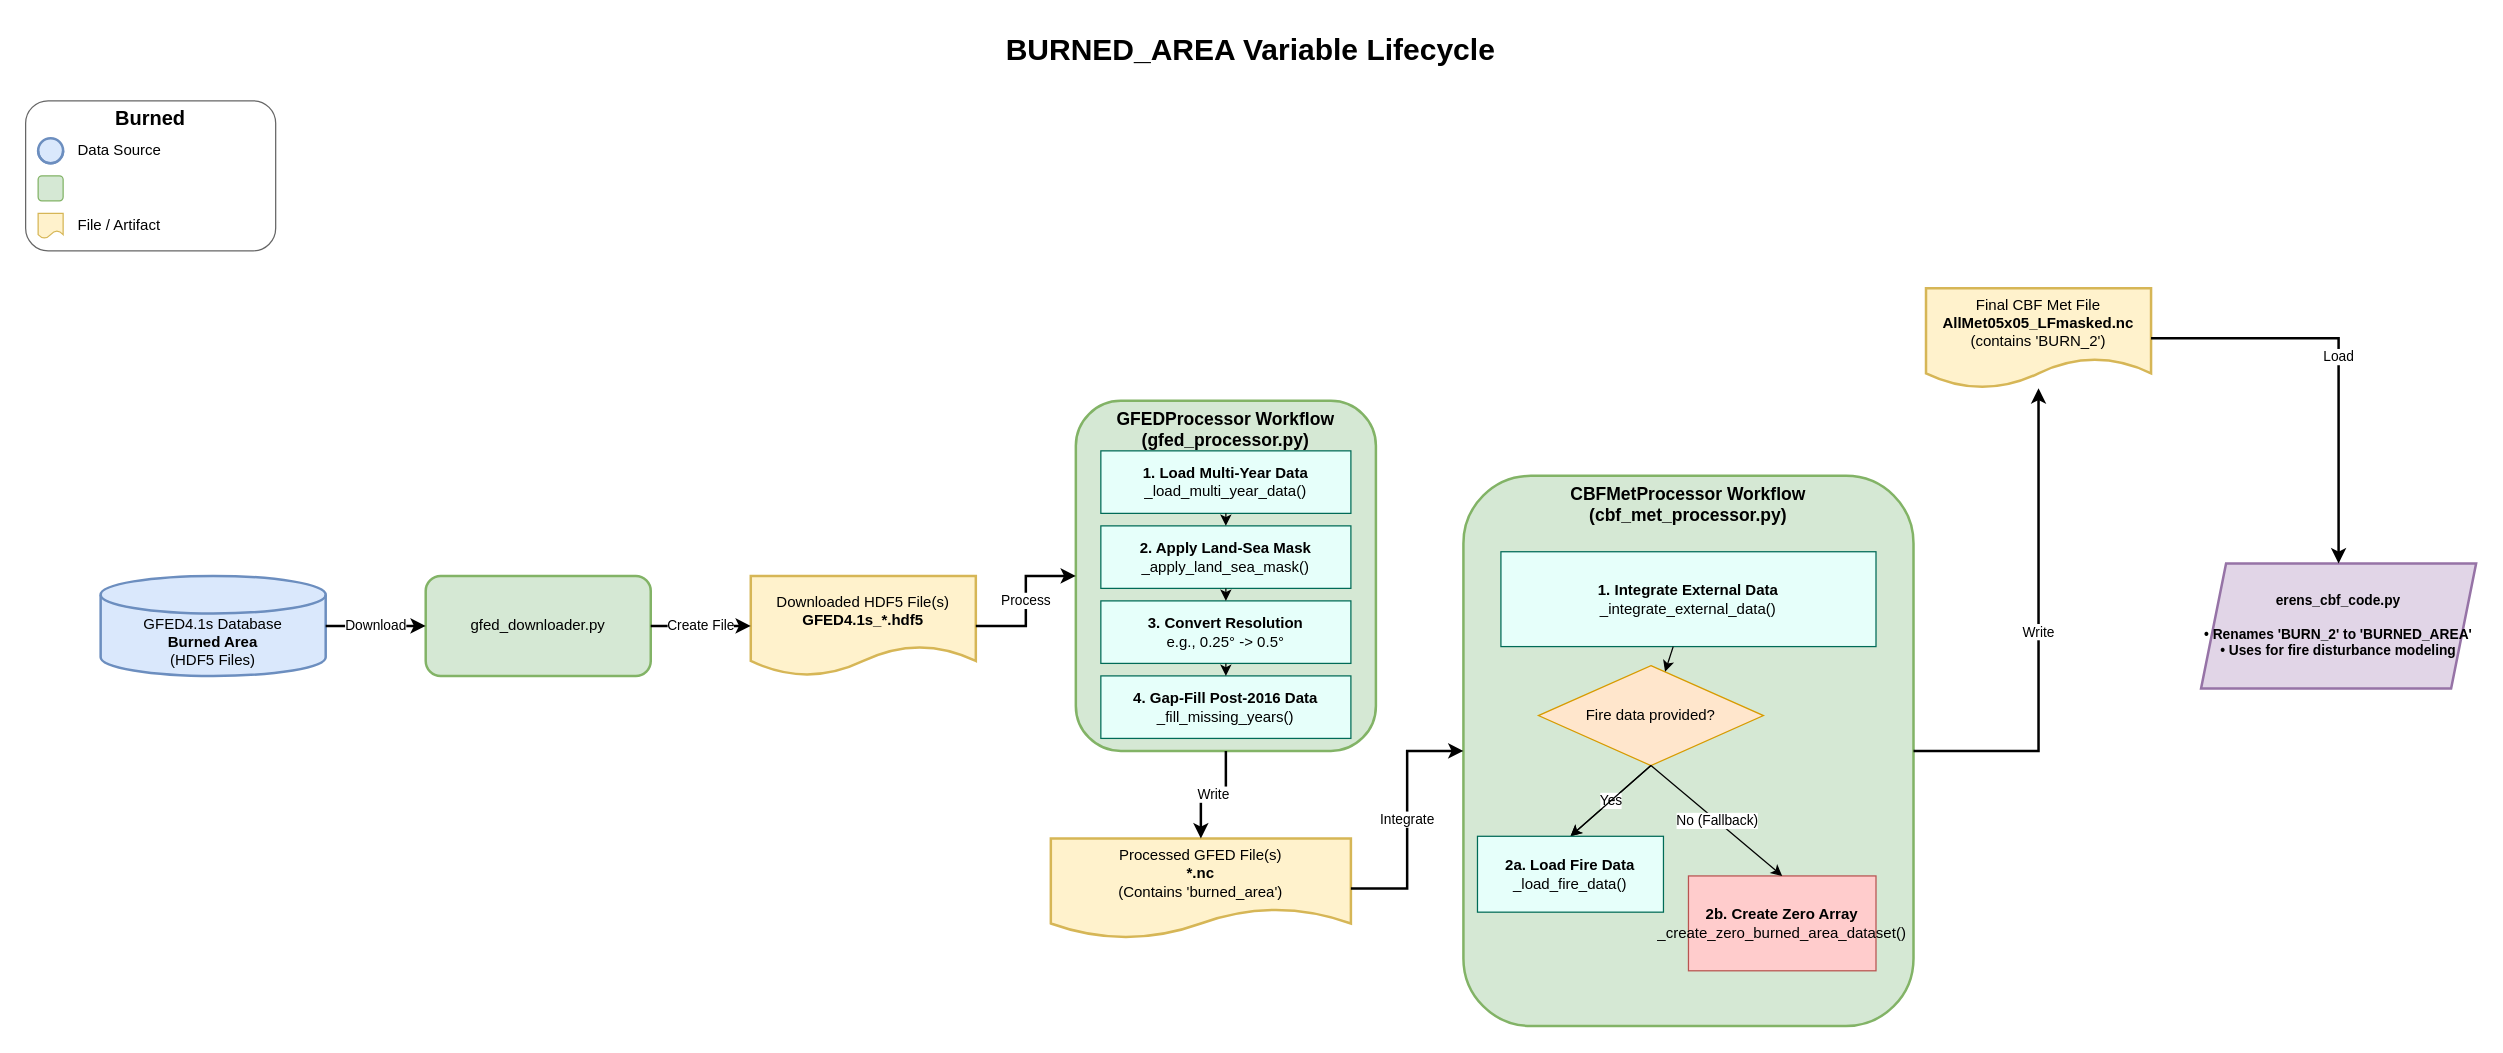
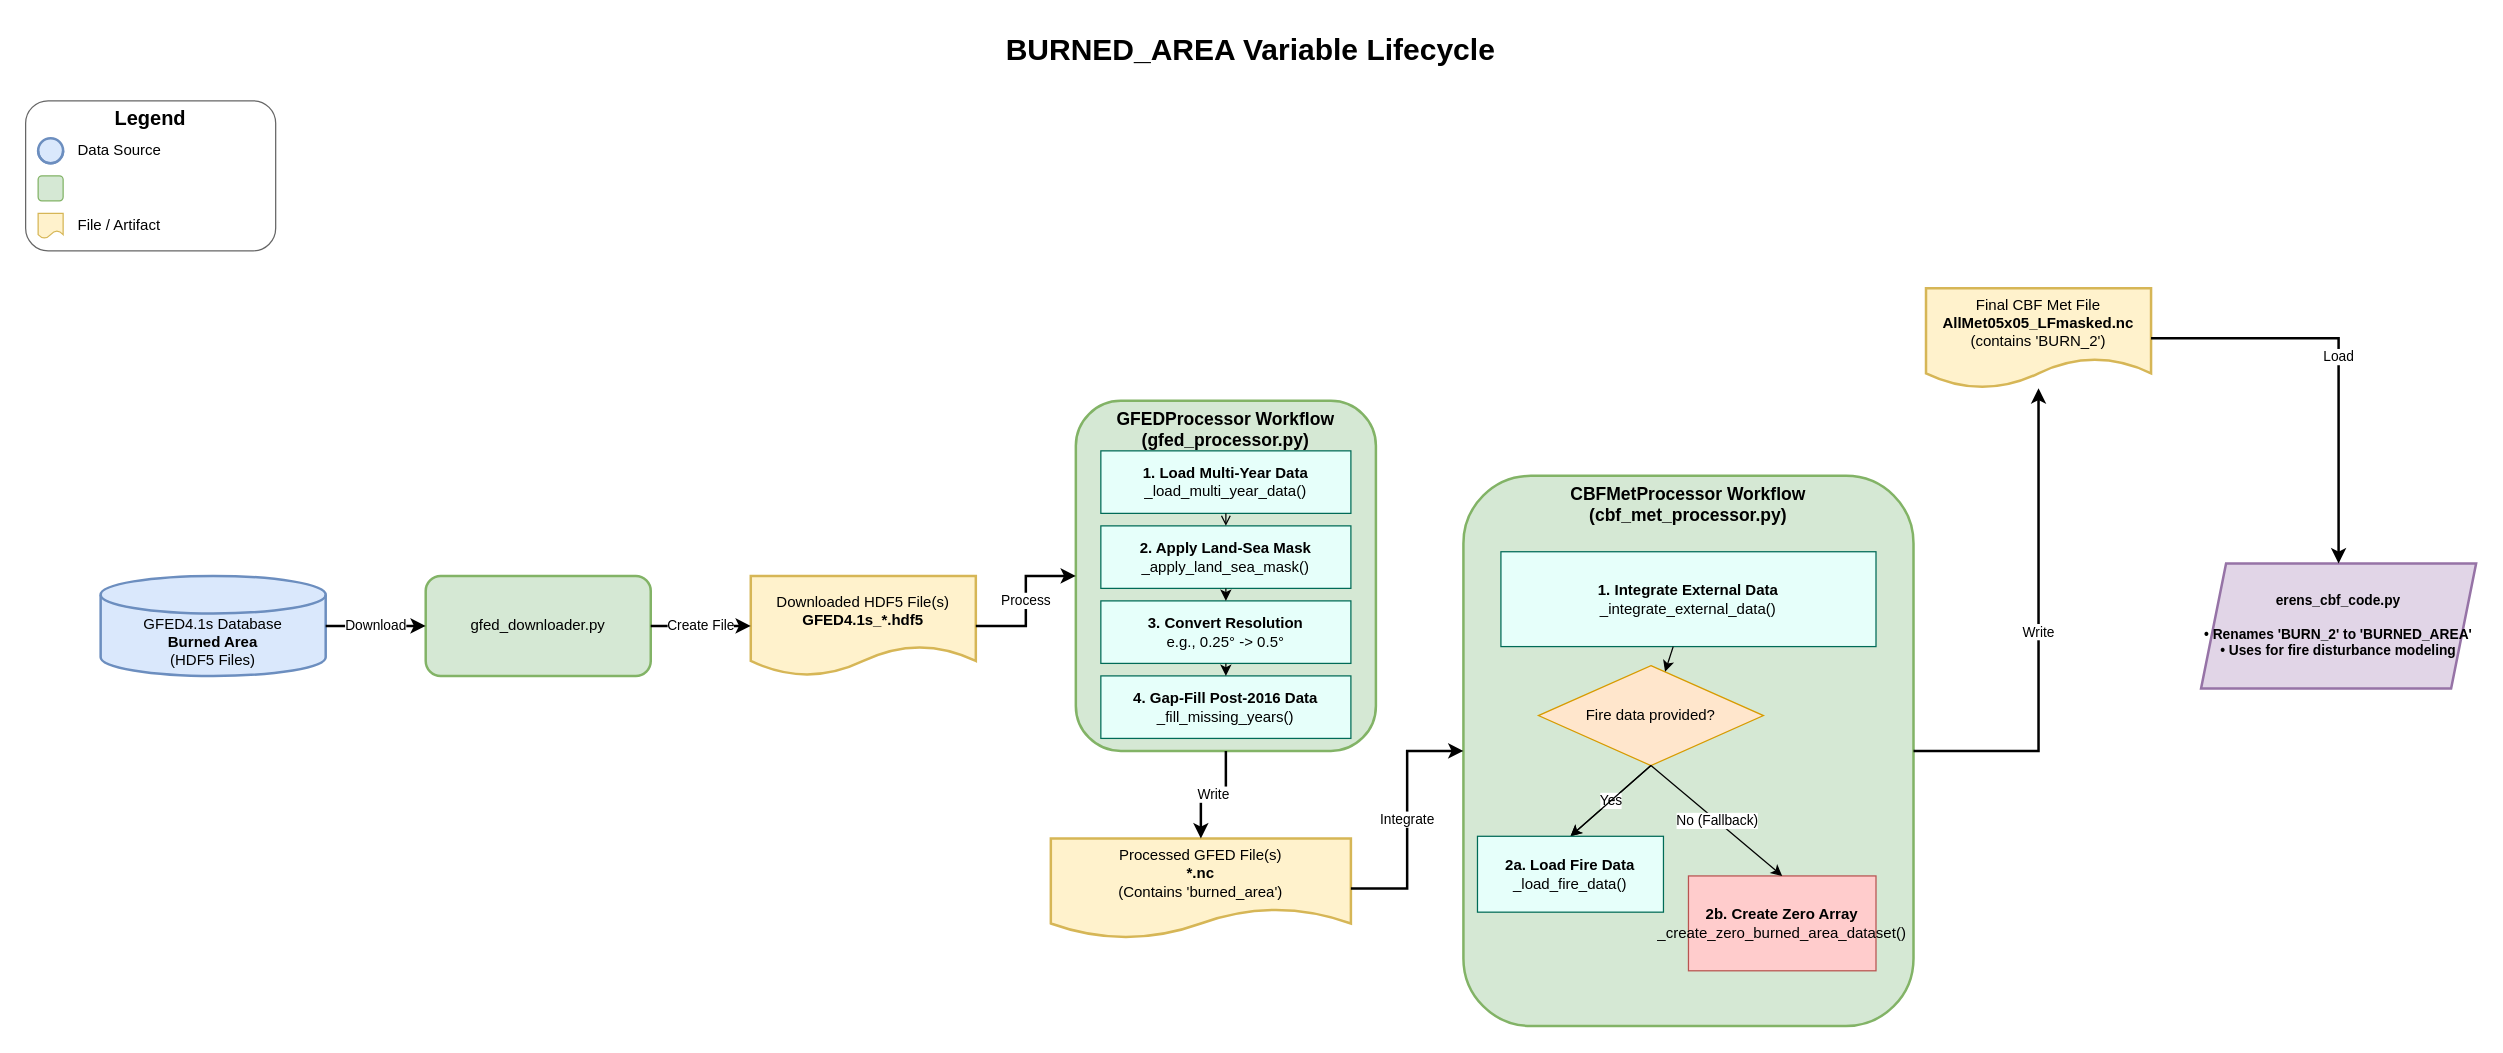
node "Burned": label "Burned" -> "Legend"
edge "1. Load Multi-Year Data _load_multi_year_data()" -> "2. Apply Land-Sea Mask _apply_land_sea_mask()": arrowhead classic -> open
